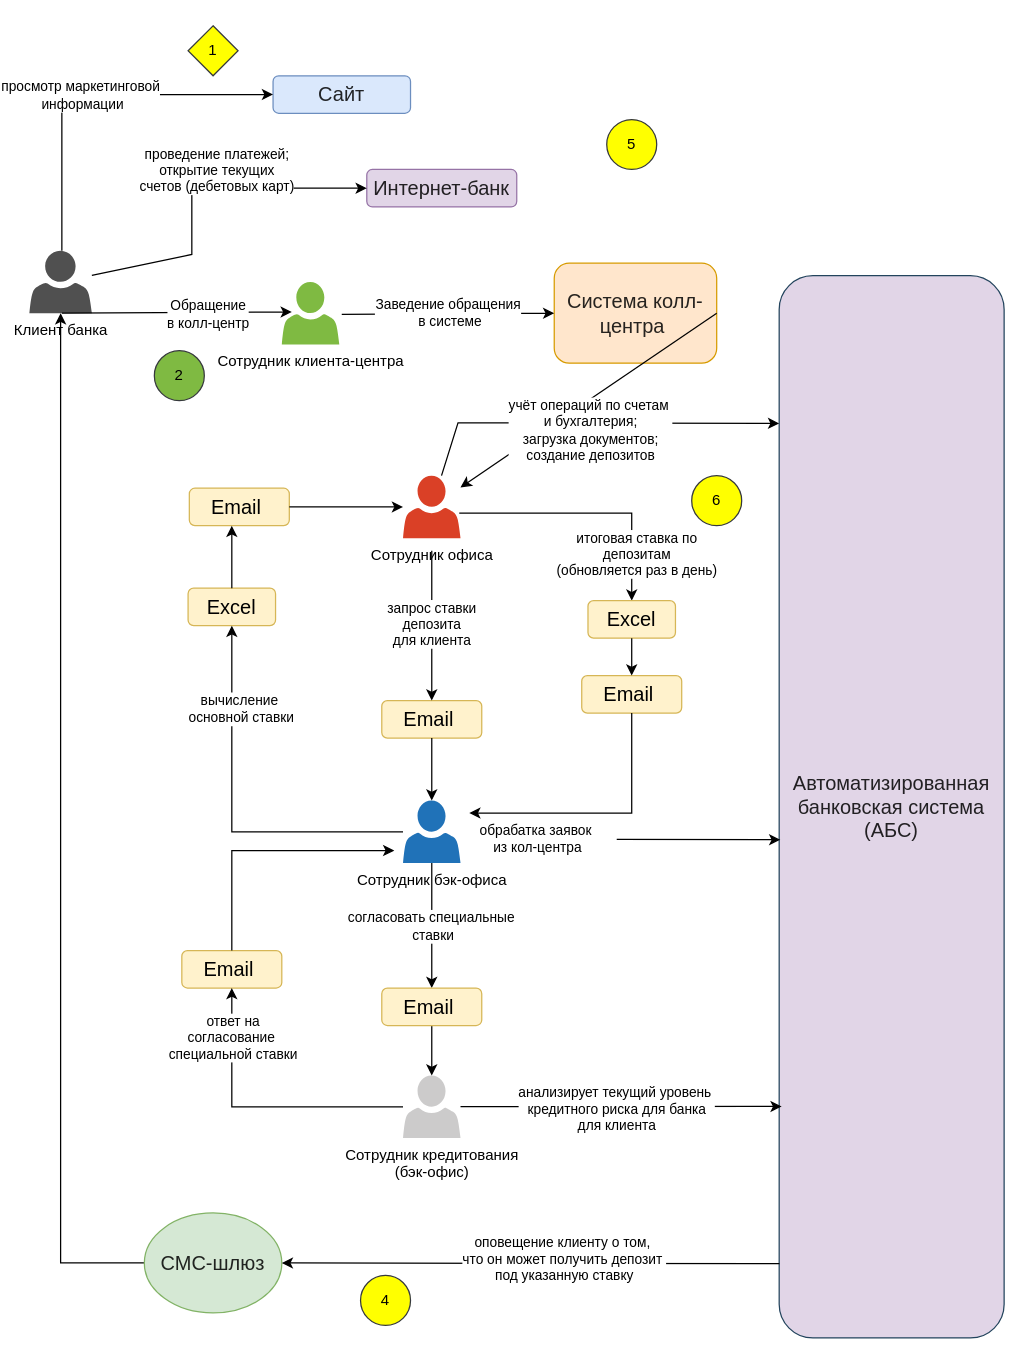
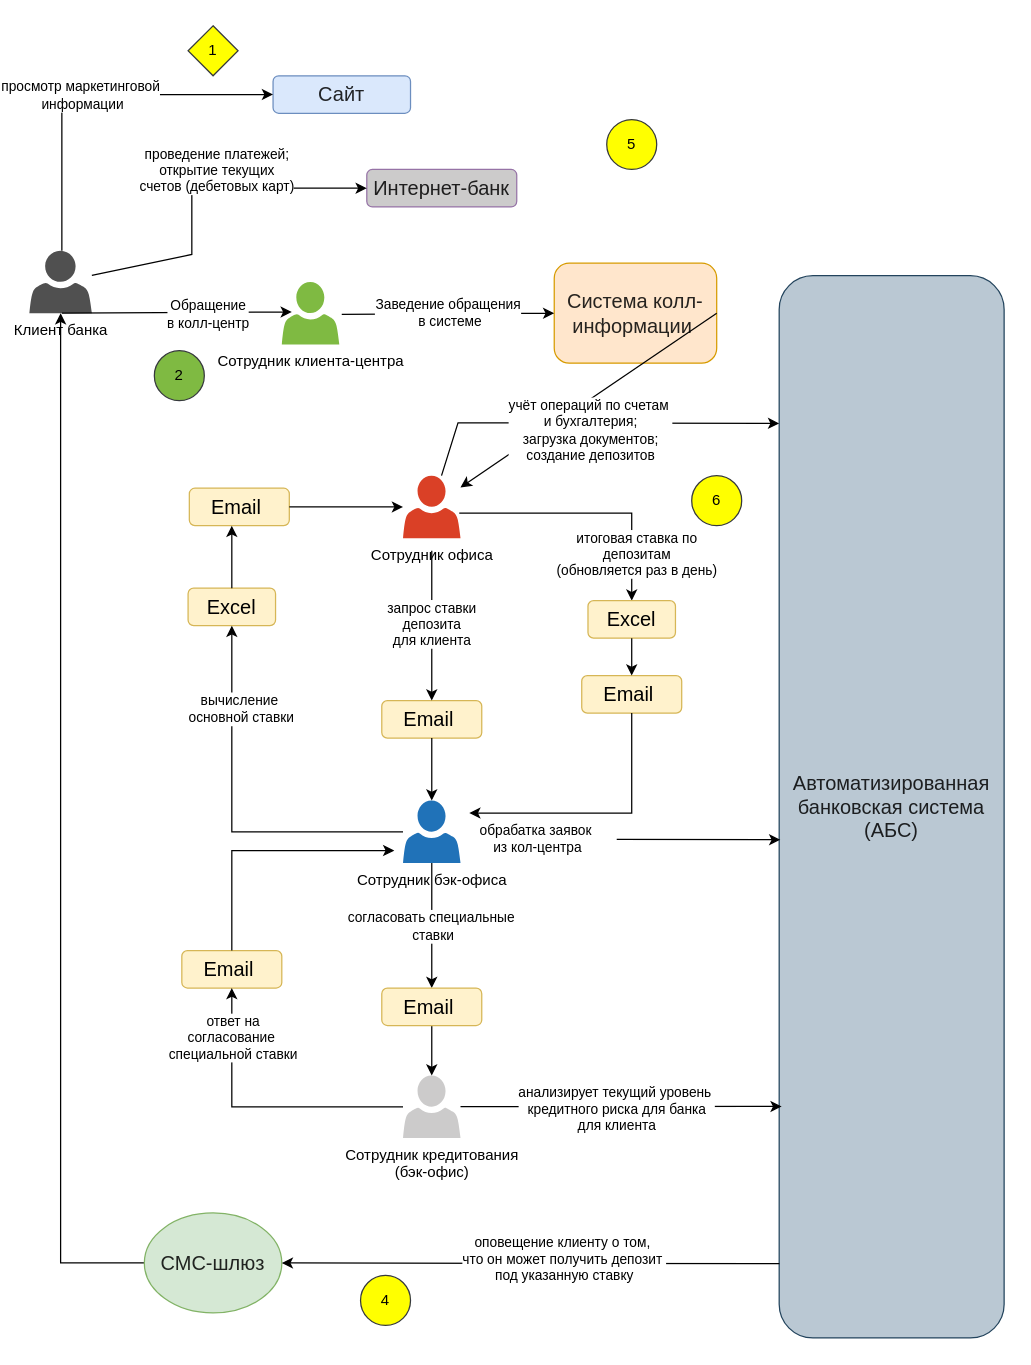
node "Интернет-банк": fillcolor #e1d5e7 -> #cccbcb
node "Система колл-центра": label "Система колл-центра" -> "Система колл-информации"
node "Автоматизированная банковская система (АБС)": fillcolor #e1d5e7 -> #bac8d3
